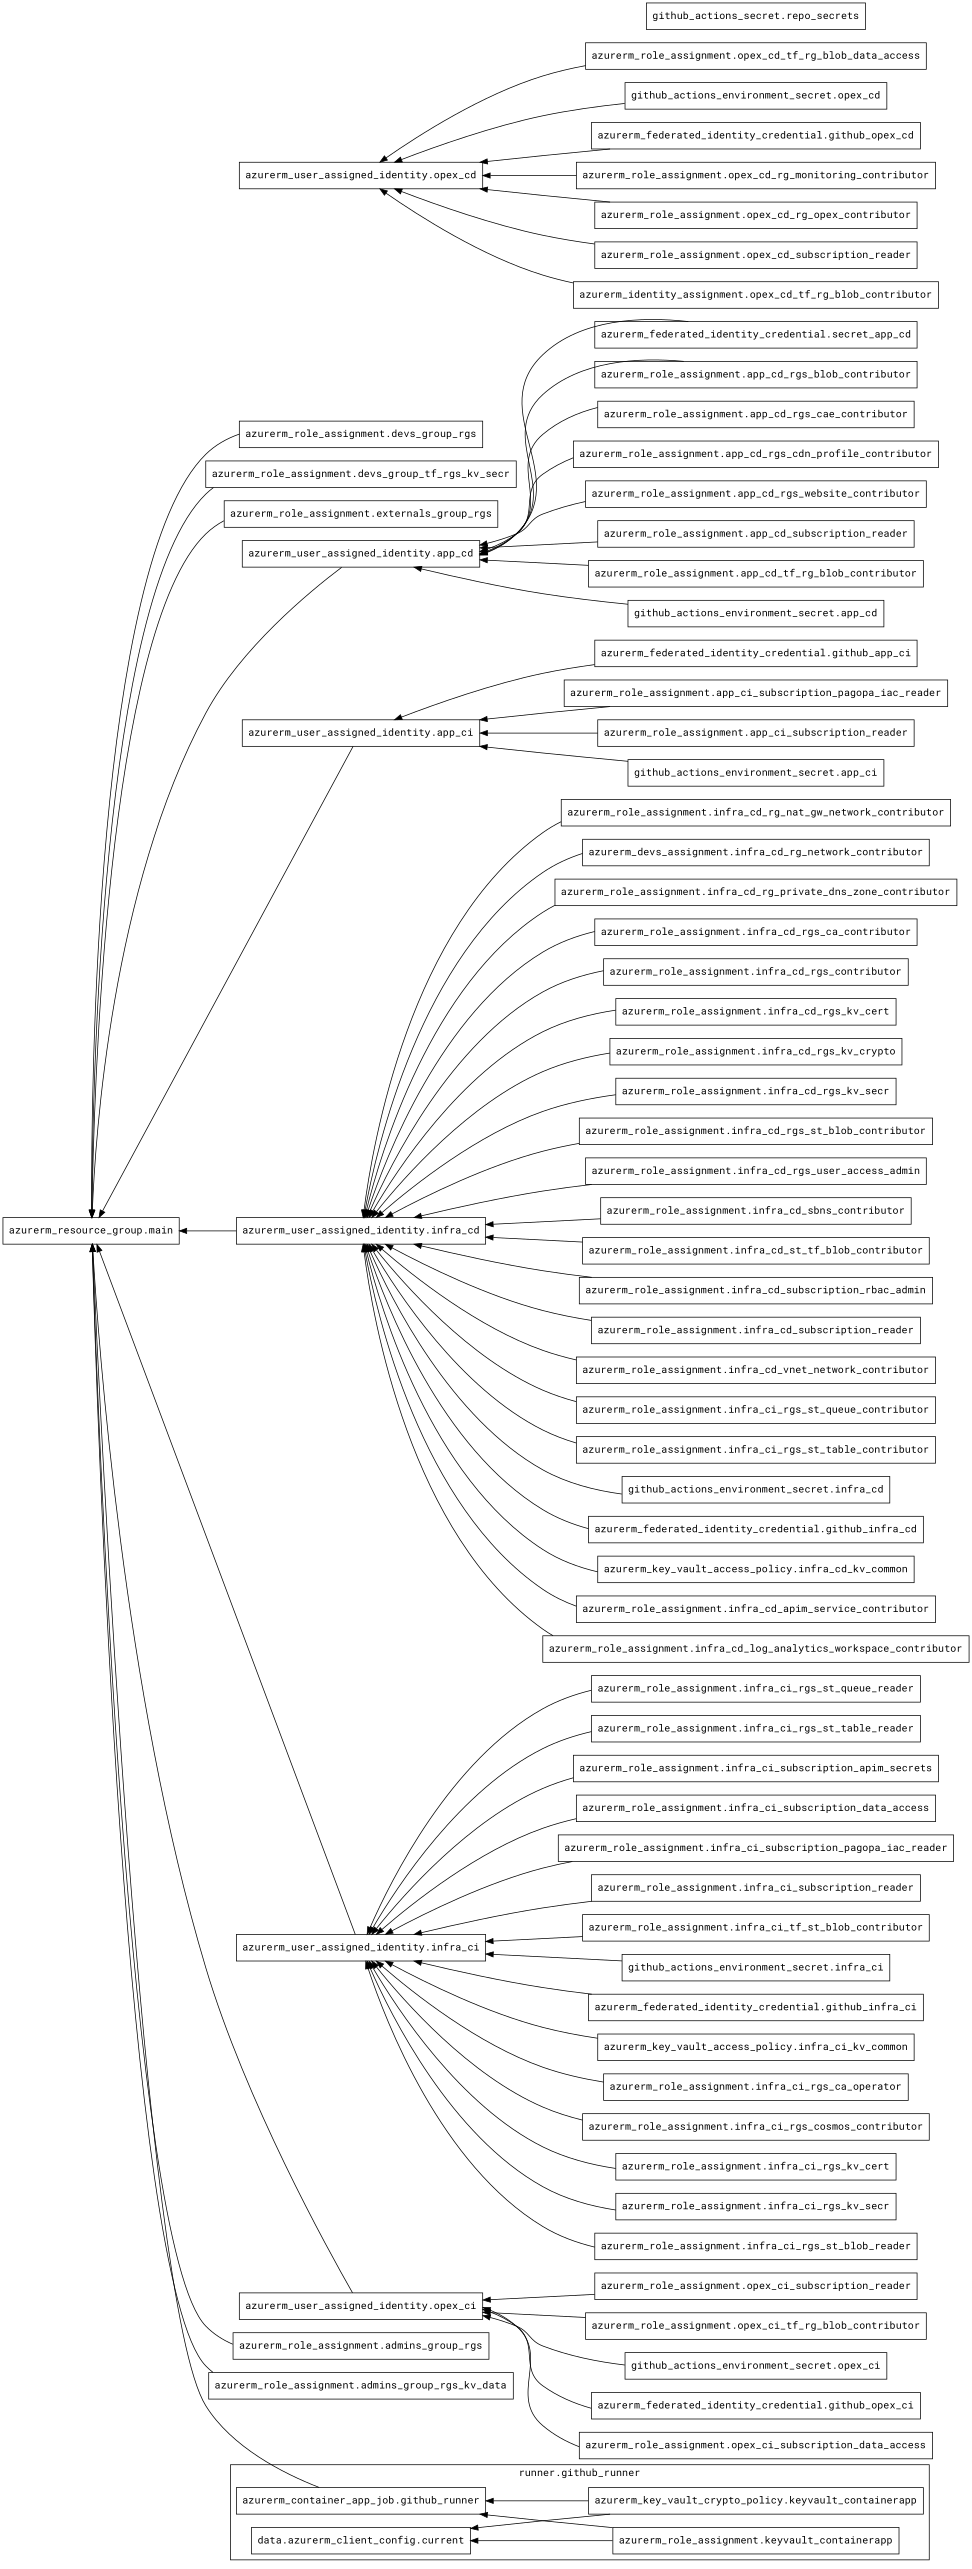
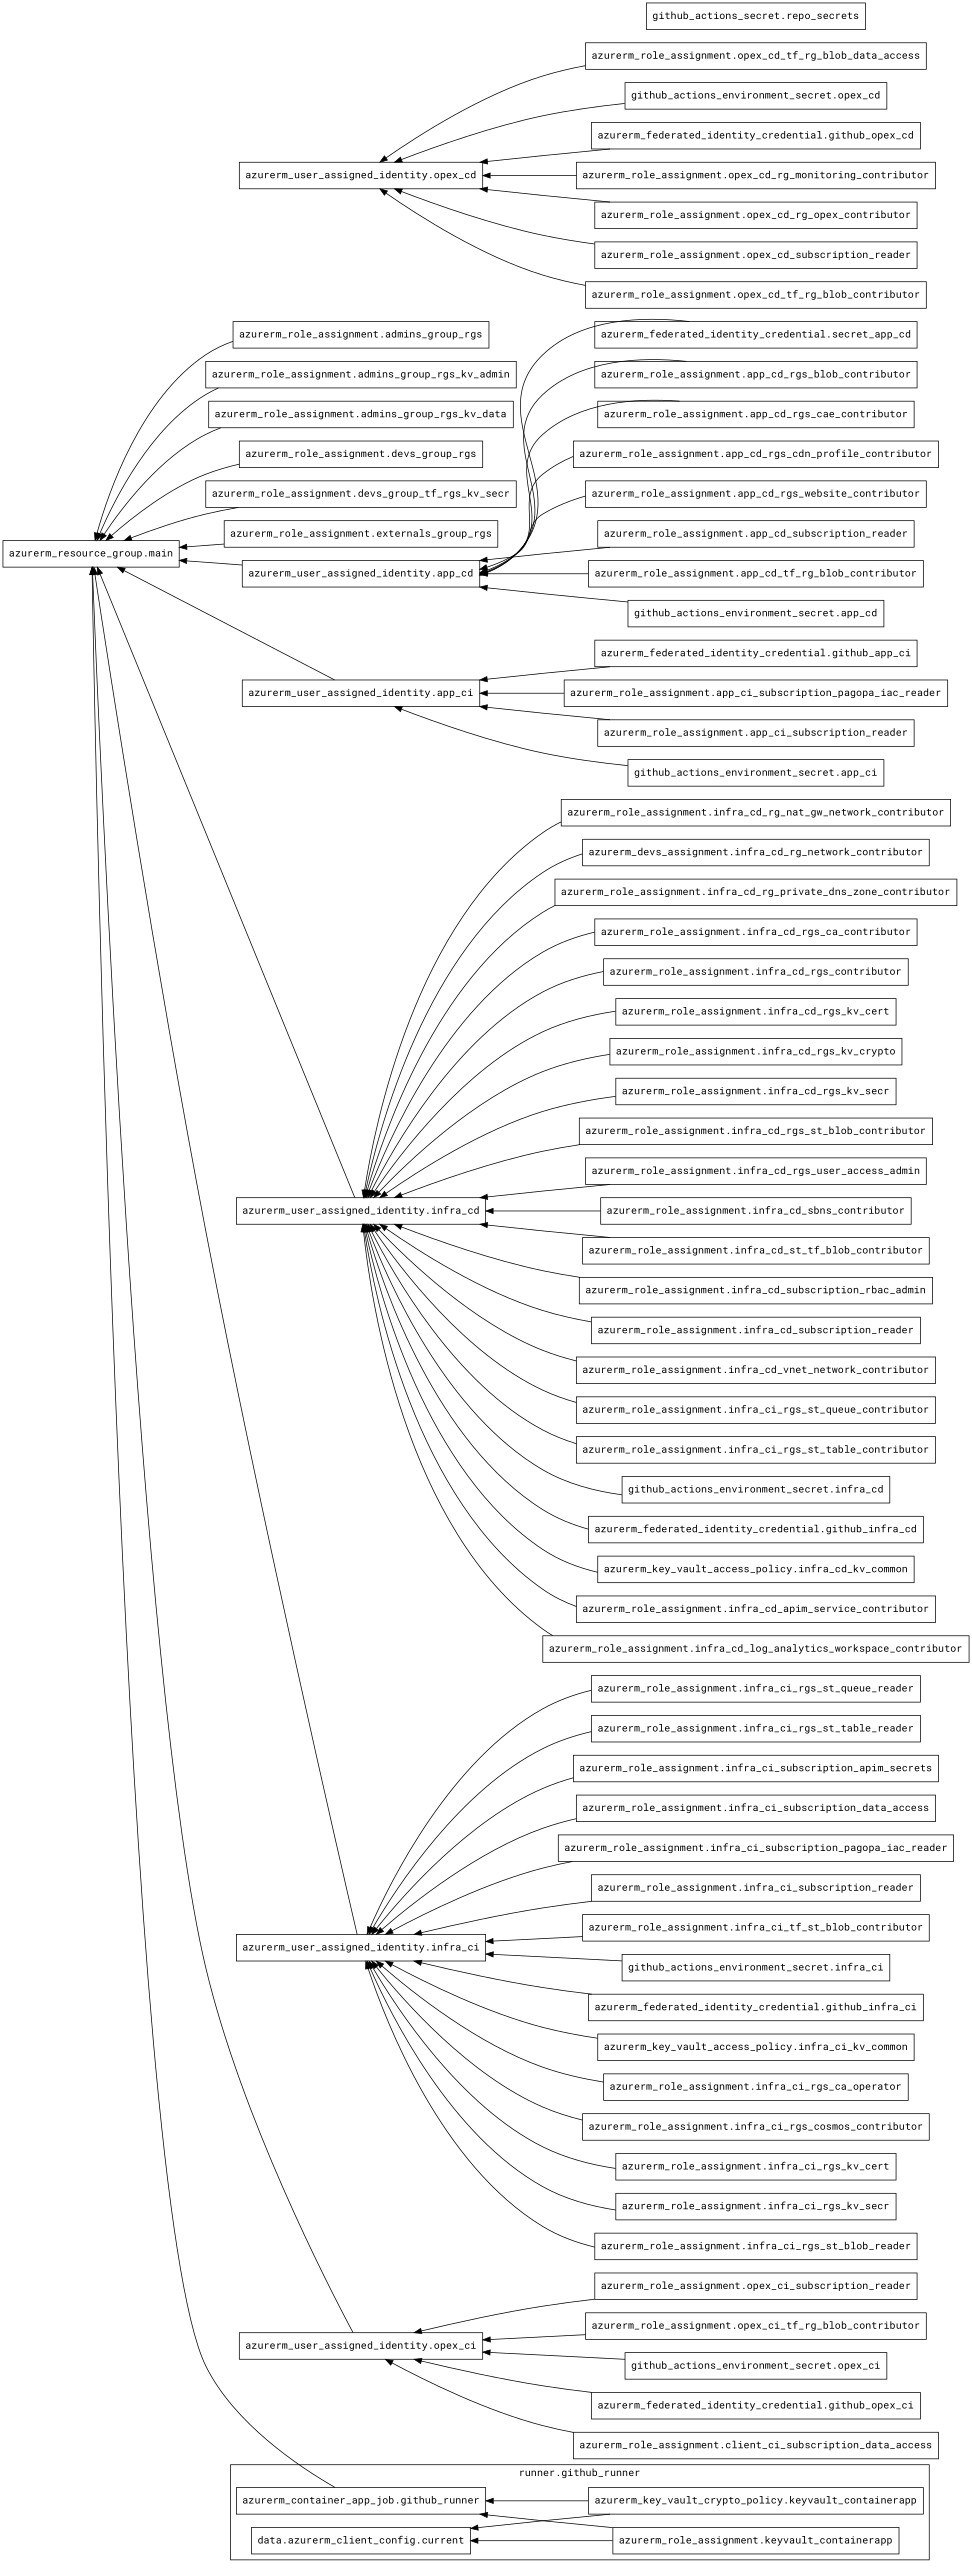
node "azurerm_identity_assignment.opex_cd_tf_rg_blob_contributor": label "azurerm_identity_assignment.opex_cd_tf_rg_blob_contributor" -> "azurerm_role_assignment.opex_cd_tf_rg_blob_contributor"
node "azurerm_role_assignment.admins_group_rgs_kv_admin": added
node "azurerm_role_assignment.opex_ci_subscription_data_access": label "azurerm_role_assignment.opex_ci_subscription_data_access" -> "azurerm_role_assignment.client_ci_subscription_data_access"
